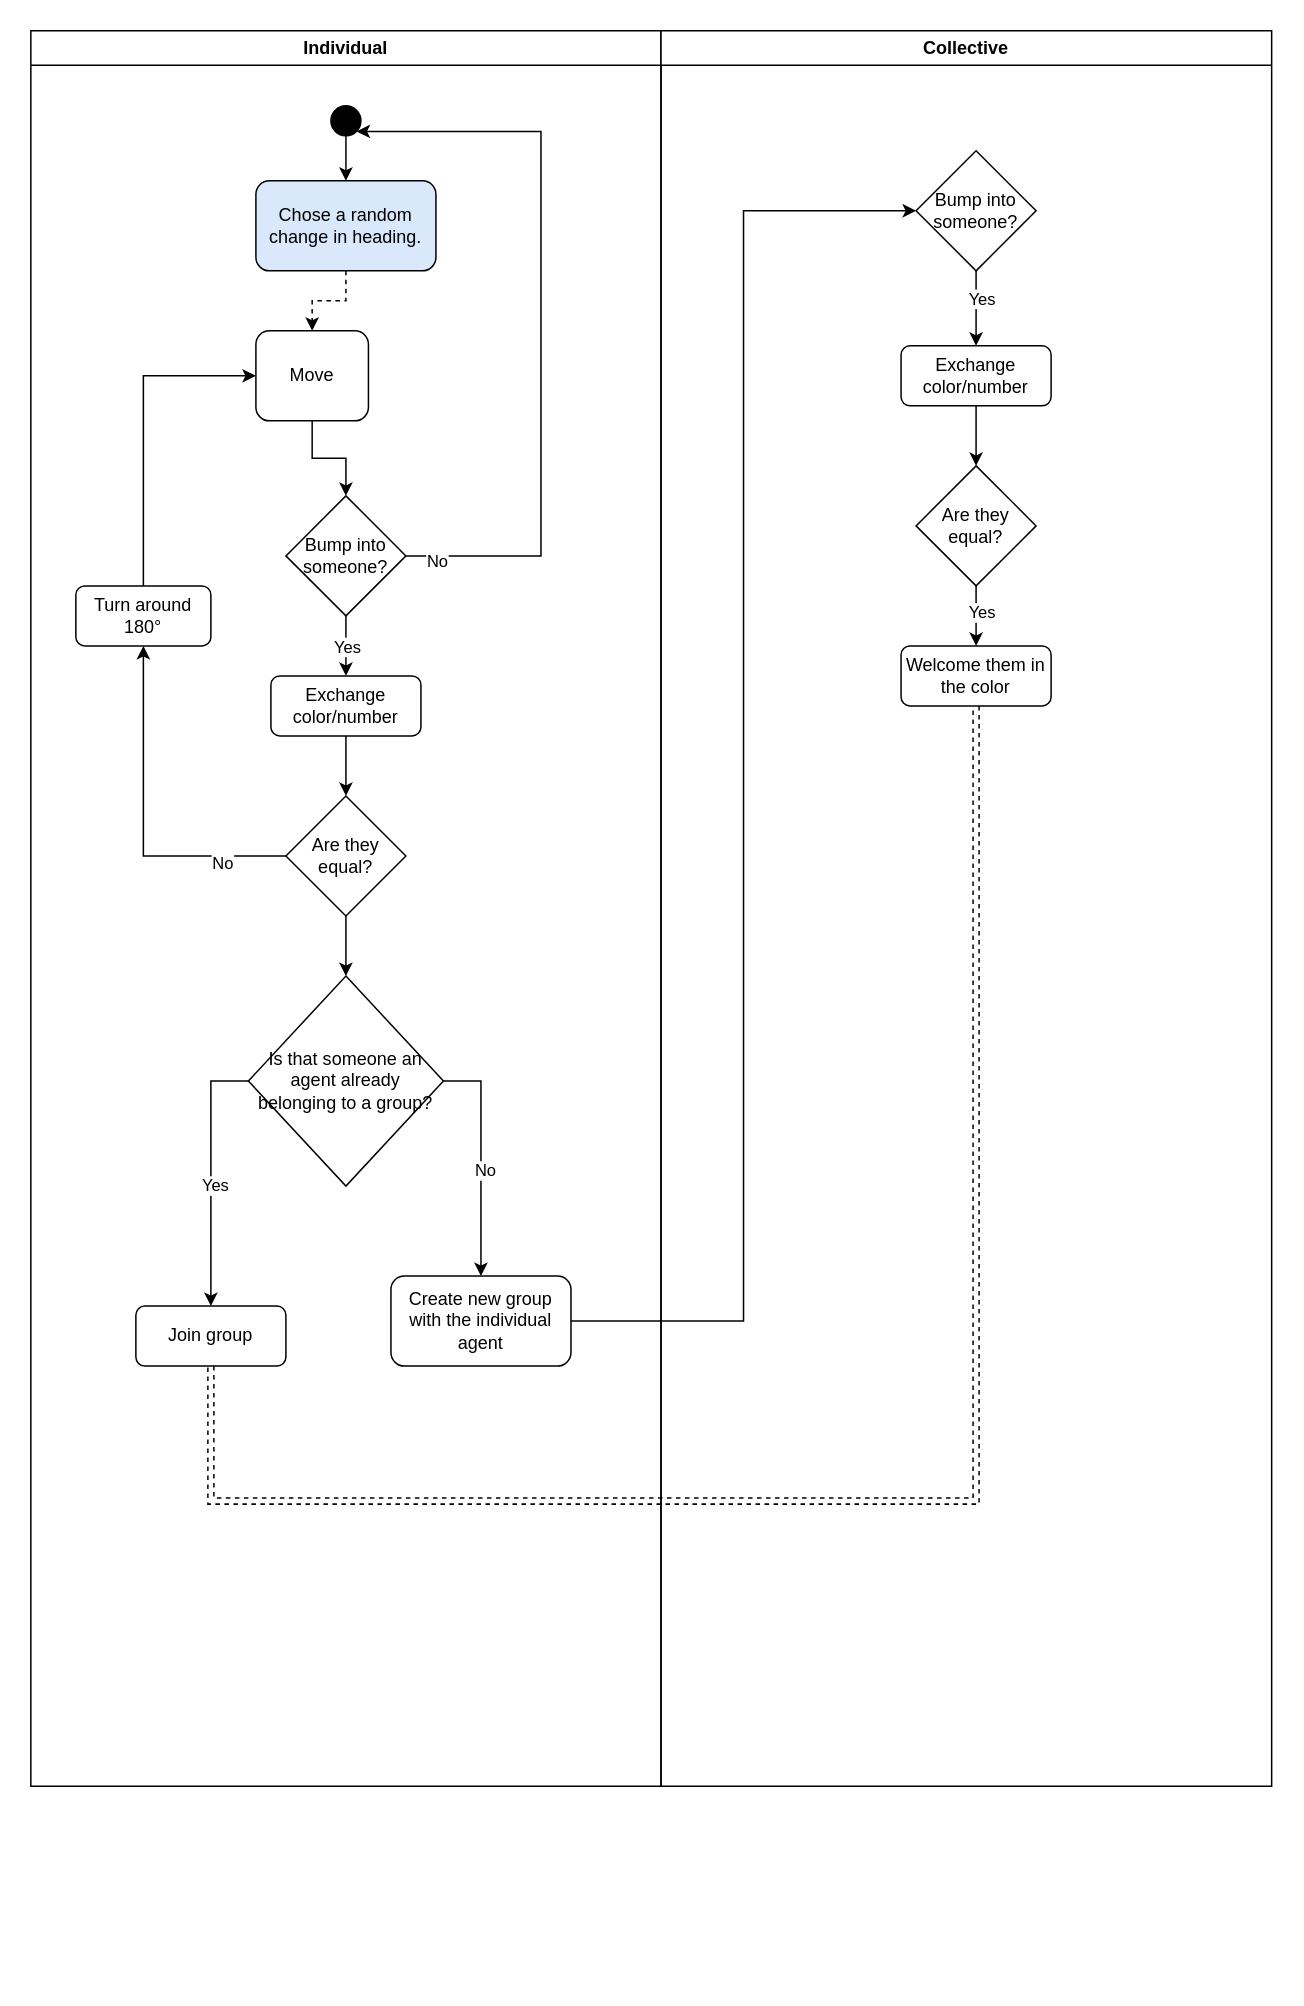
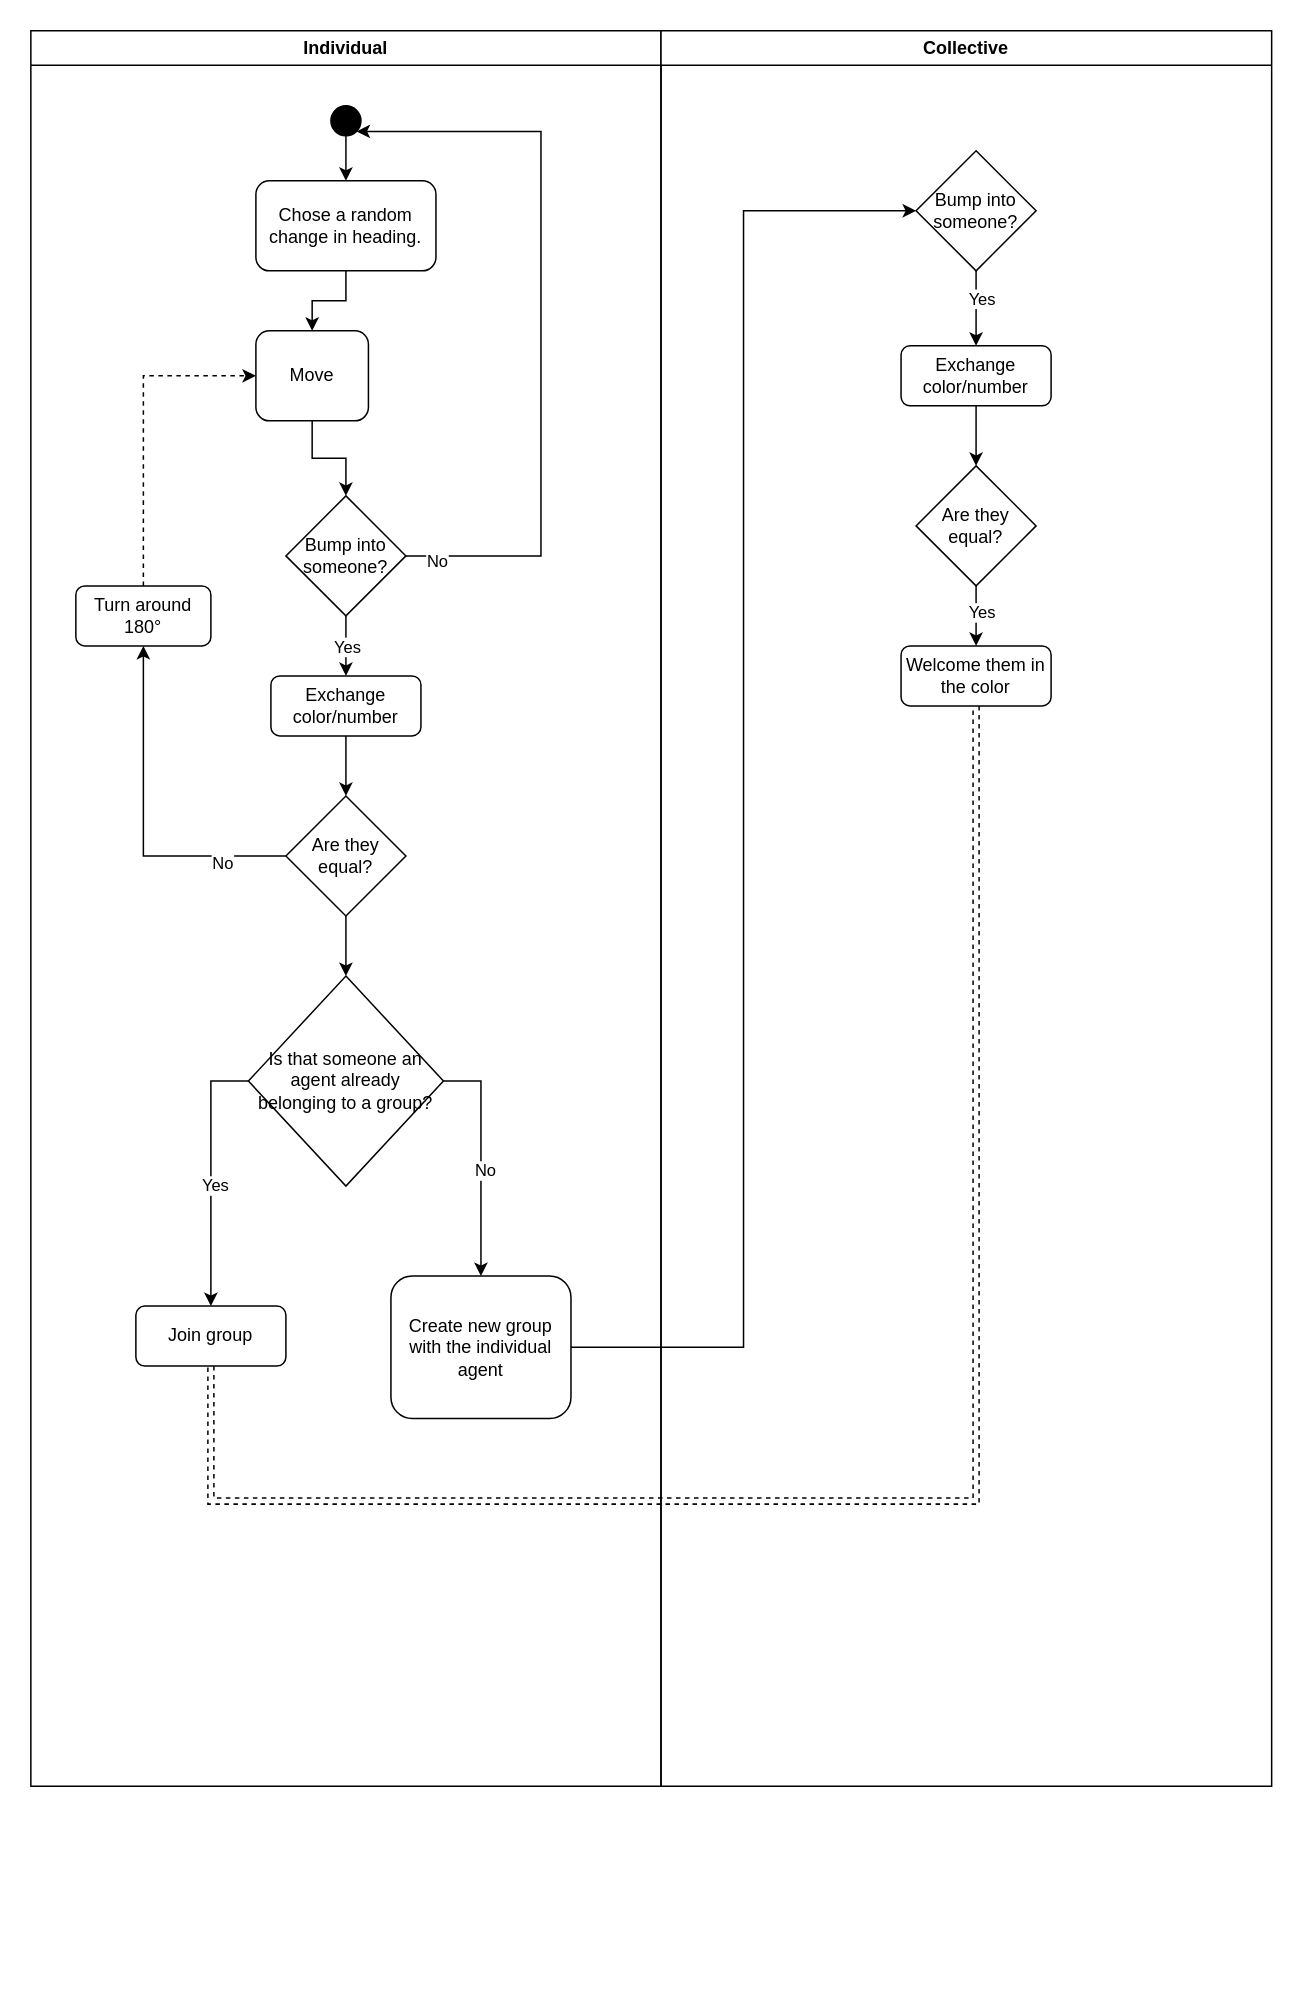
node "Chose a random change in heading.": fillcolor #dae8fc -> #ffffff
edge "Chose a random change in heading." -> "Move": style dashed -> solid
edge "Turn around 180°" -> "Move": style solid -> dashed
node "Create new group with the individual agent": size 180x90 -> 180x143
